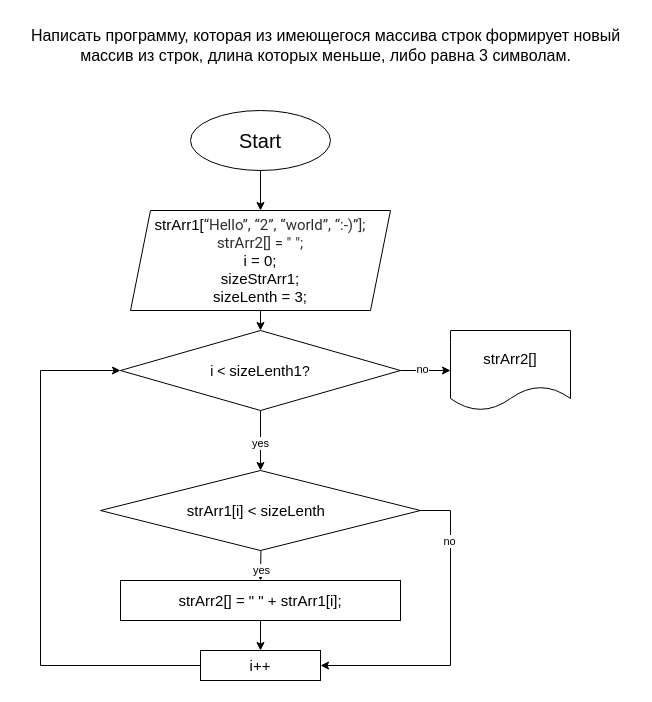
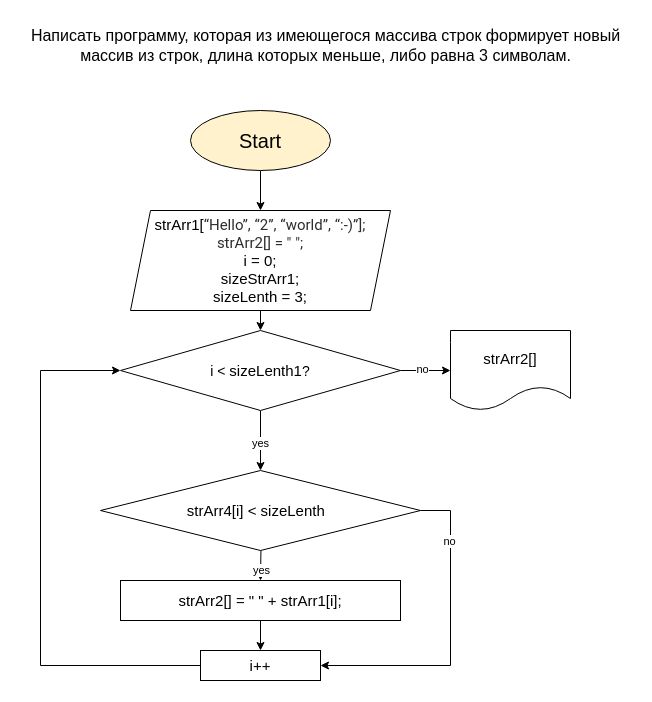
node "Start": fillcolor #ffffff -> #fff2cc
node "strArr1[i] < sizeLenth": label "strArr1[i] < sizeLenth" -> "strArr4[i] < sizeLenth"
